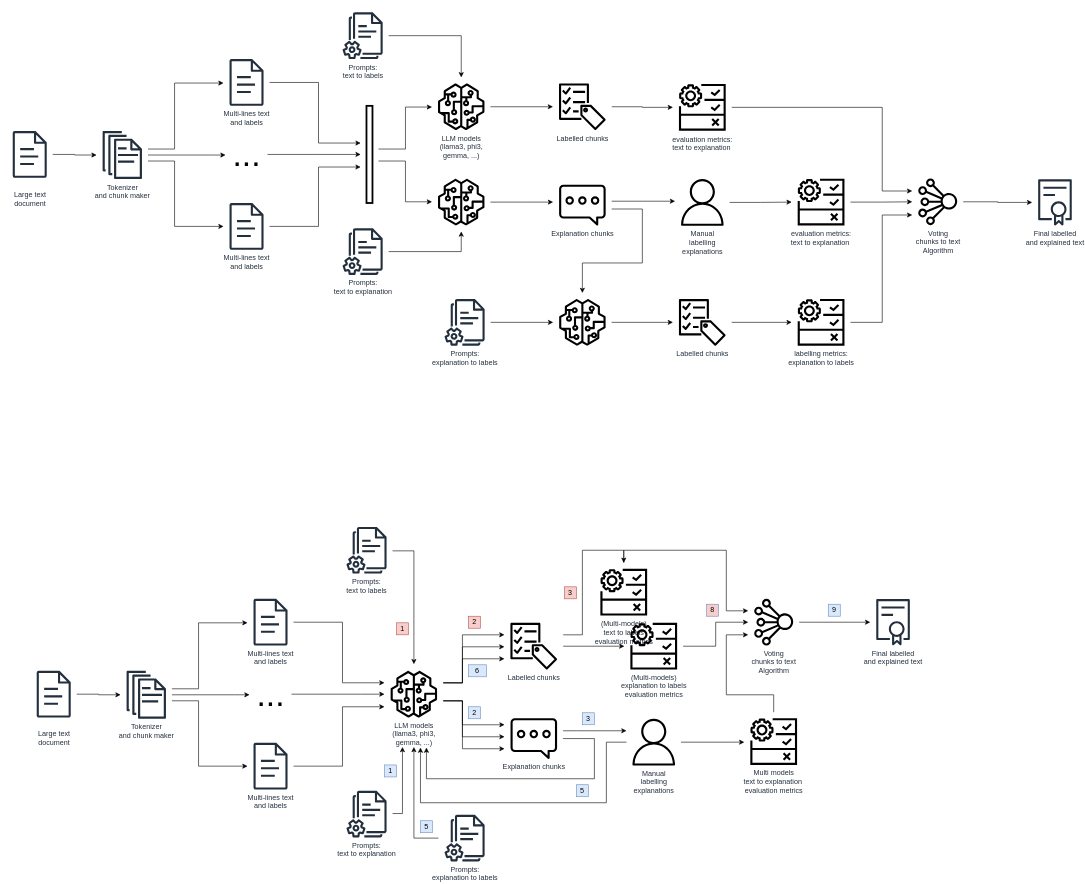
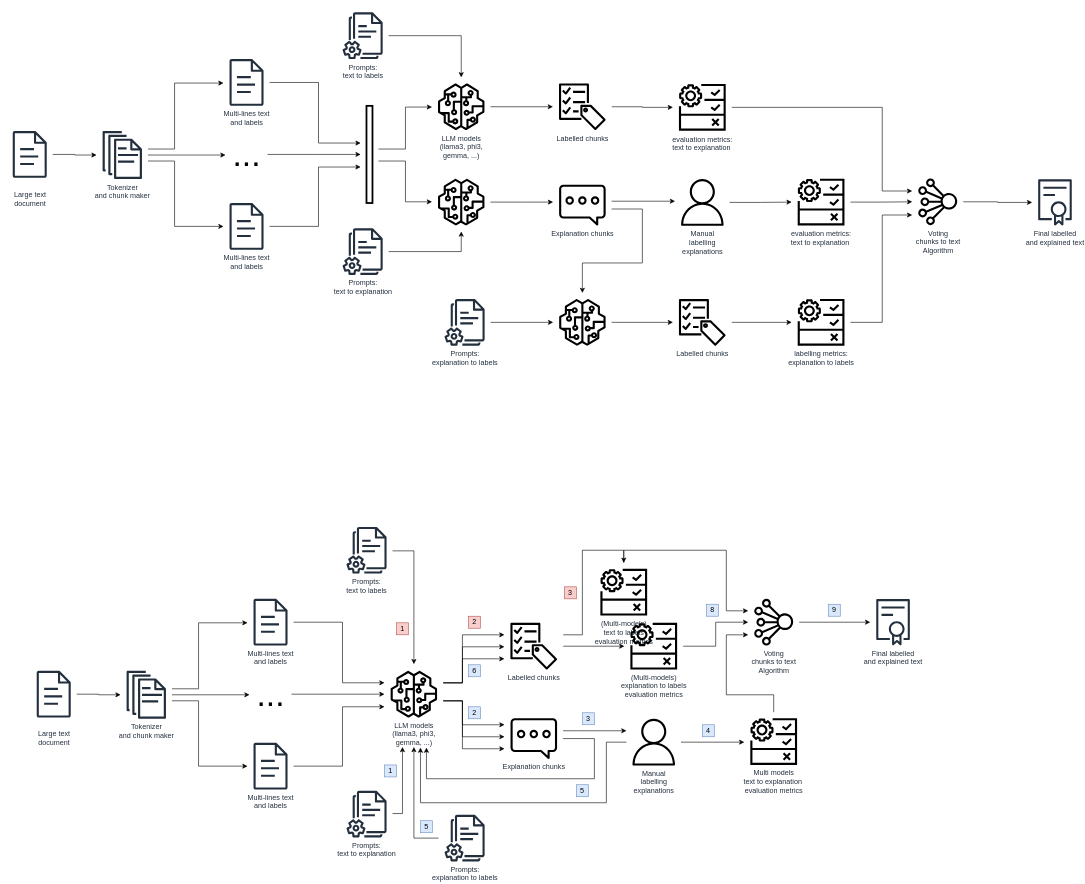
node "8": fillcolor #f8cecc -> #dae8fc
node "6": size 18x12 -> 12x12
node "4": added
